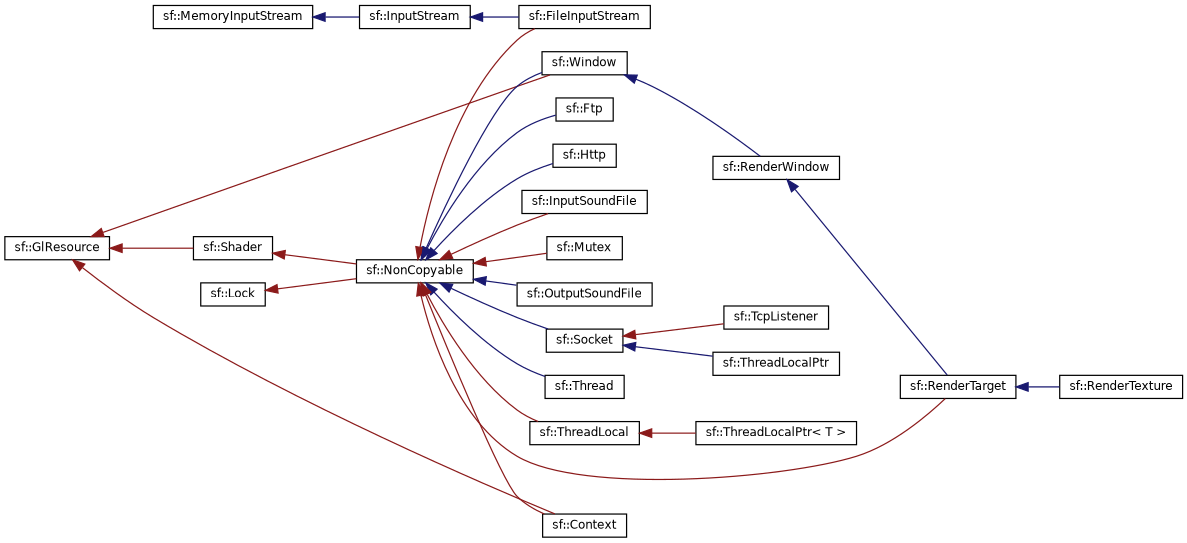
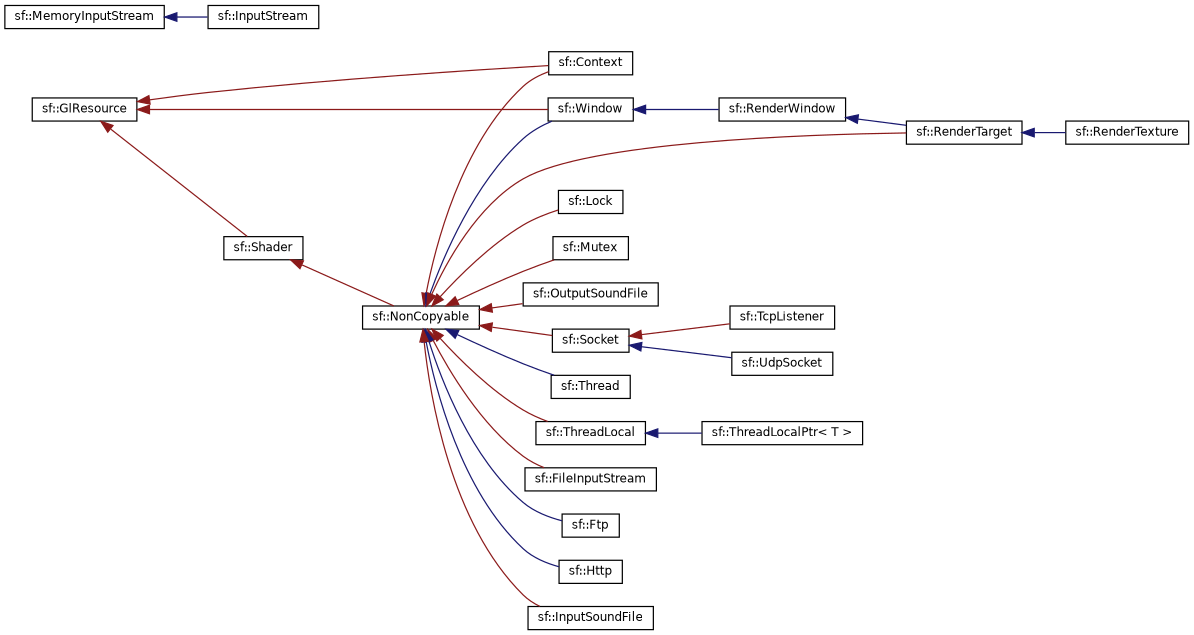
edge "sf::FileInputStream" -> "sf::InputStream": removed
edge "sf::OutputSoundFile" -> "sf::NonCopyable": color midnightblue -> firebrick4
edge "sf::NonCopyable" -> "sf::Lock": reversed
edge "sf::Socket" -> "sf::NonCopyable": color midnightblue -> firebrick4
node "sf::ThreadLocalPtr": label "sf::ThreadLocalPtr" -> "sf::UdpSocket"
edge "sf::ThreadLocalPtr< T >" -> "sf::ThreadLocal": color firebrick4 -> midnightblue
